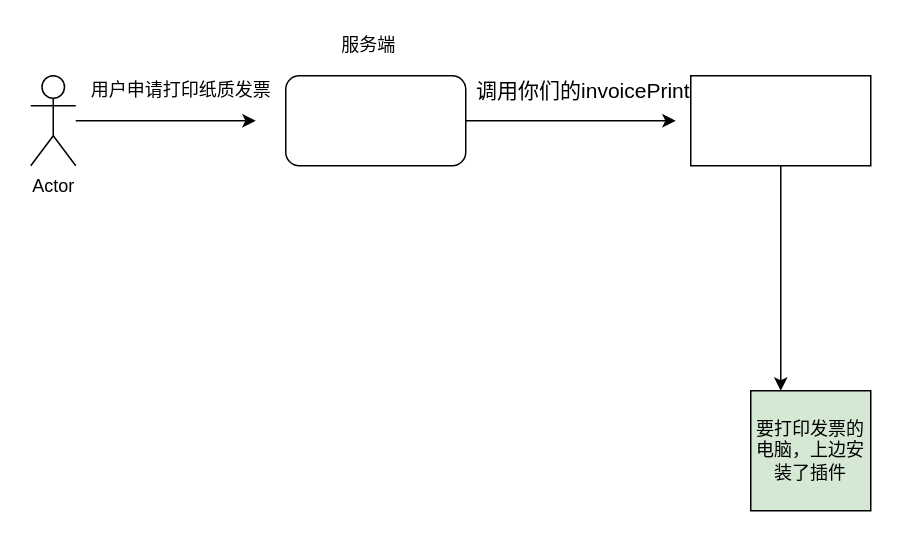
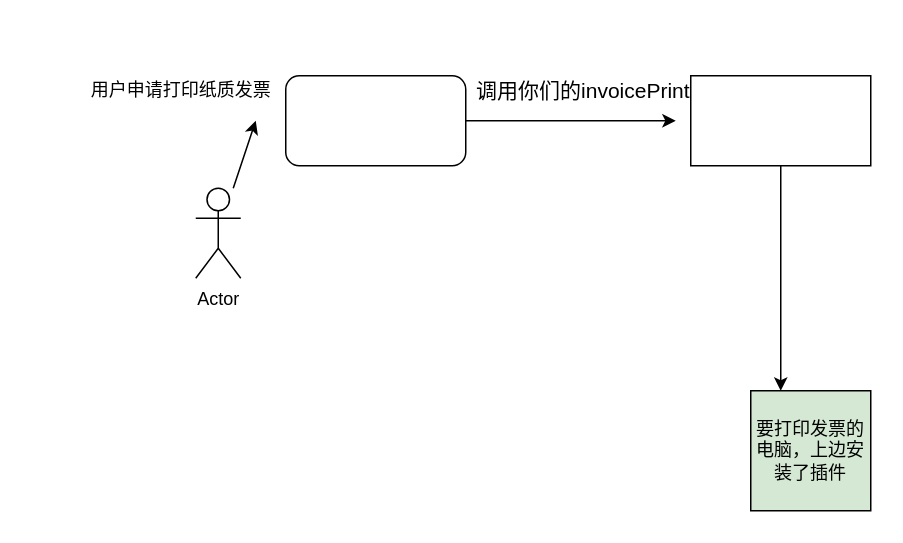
node "服务端": removed
node "Actor": moved (53, 121) -> (218, 233)
